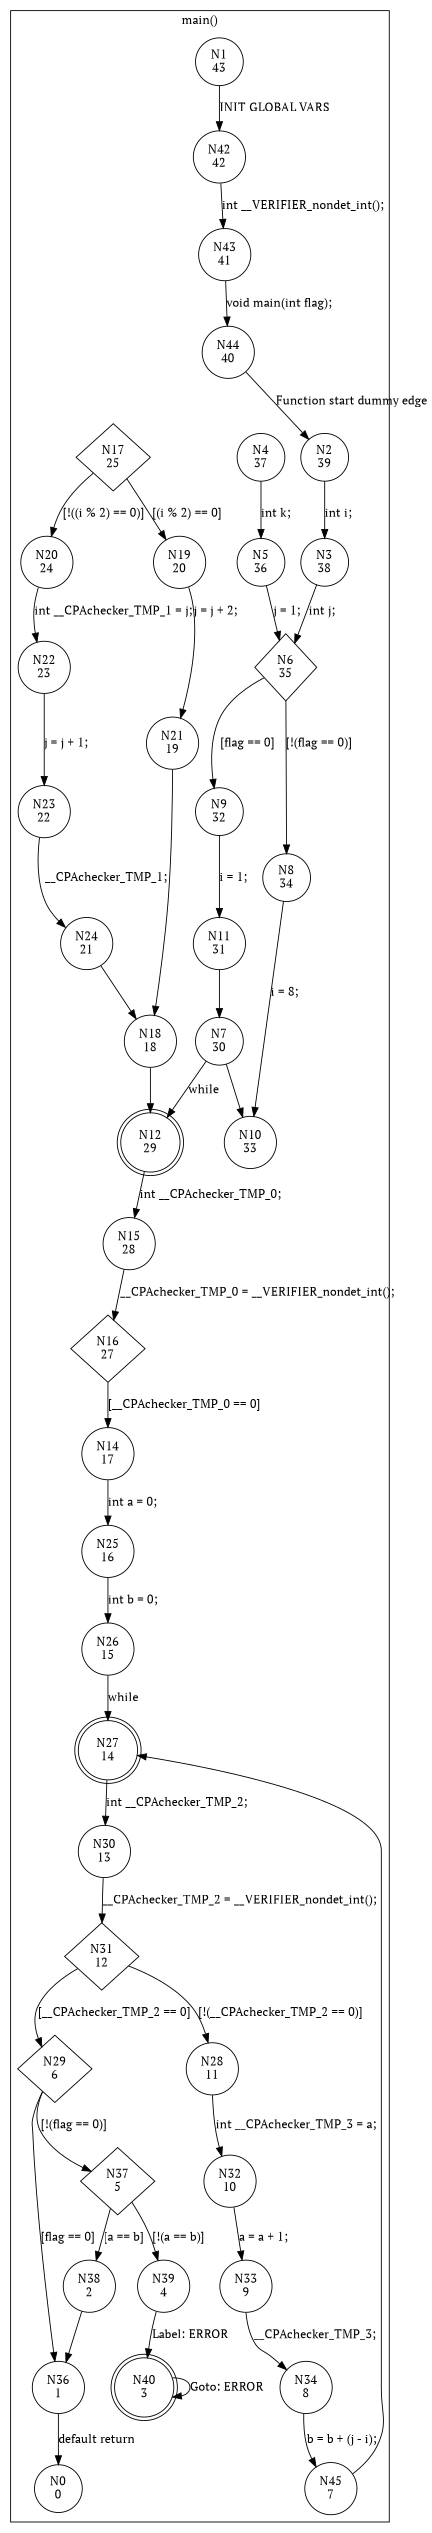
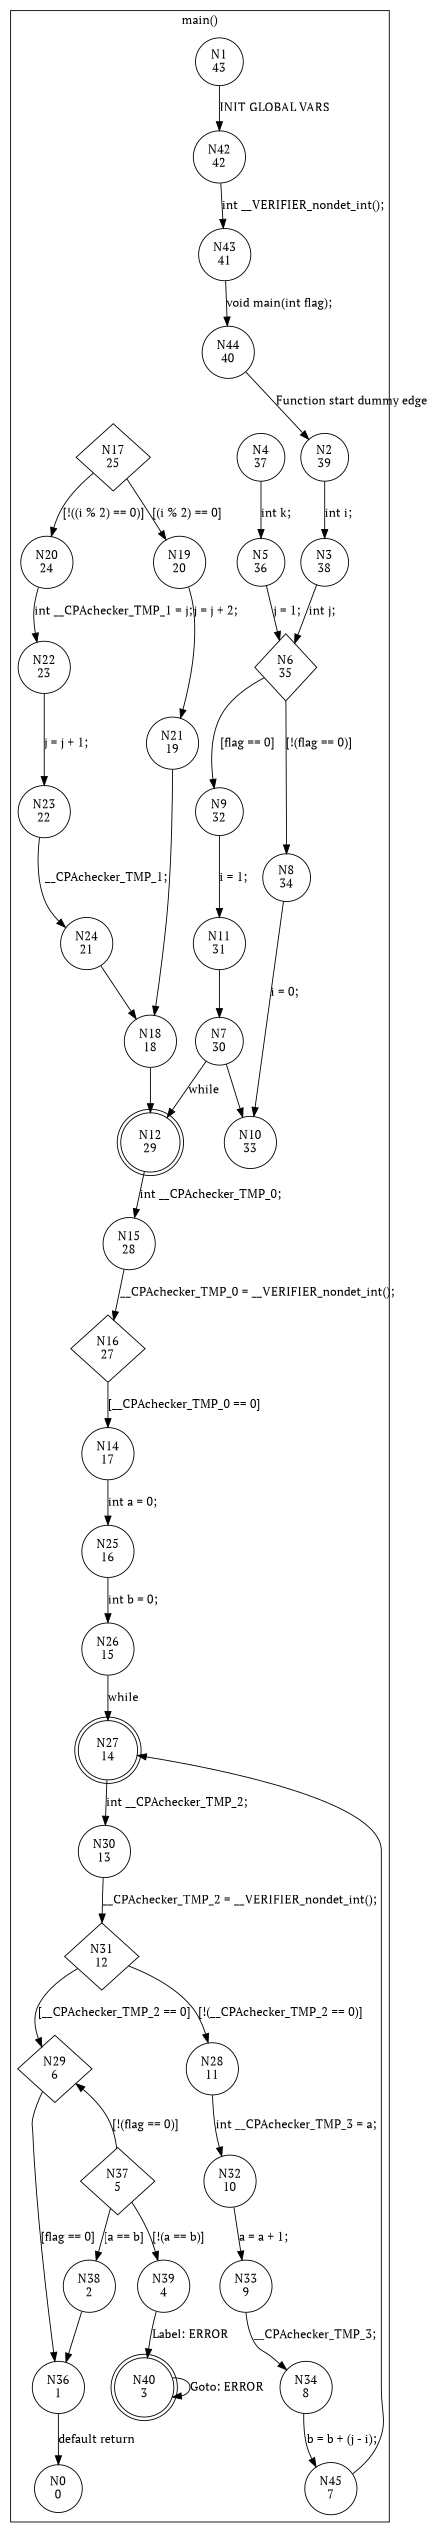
edge "N8 34" -> "N10 33": label "i = 8;" -> "i = 0;"
edge "N29 6" -> "N37 5": reversed
